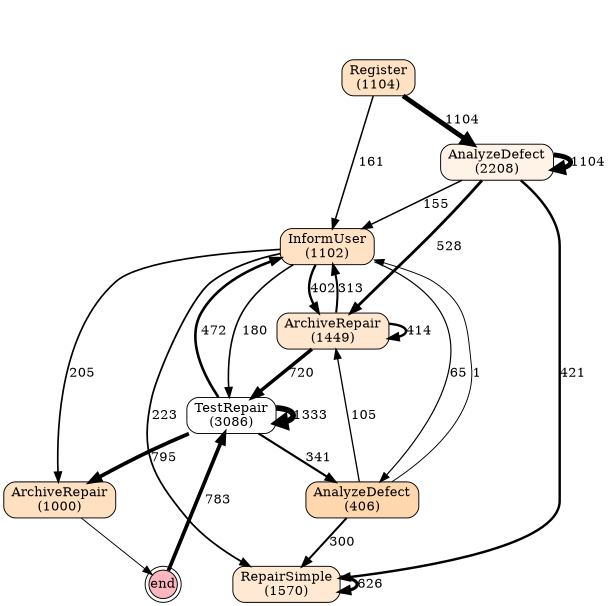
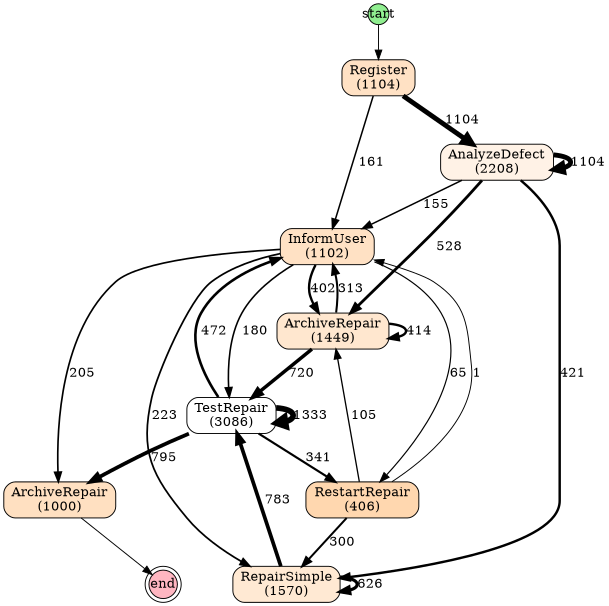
node "start": added
node "AnalyzeDefect (406)": label "AnalyzeDefect (406)" -> "RestartRepair (406)"
edge "end" -> "TestRepair (3086)": now "RepairSimple (1570)" -> "TestRepair (3086)"
